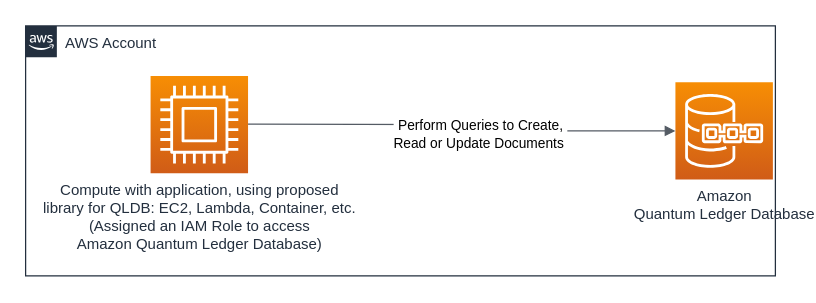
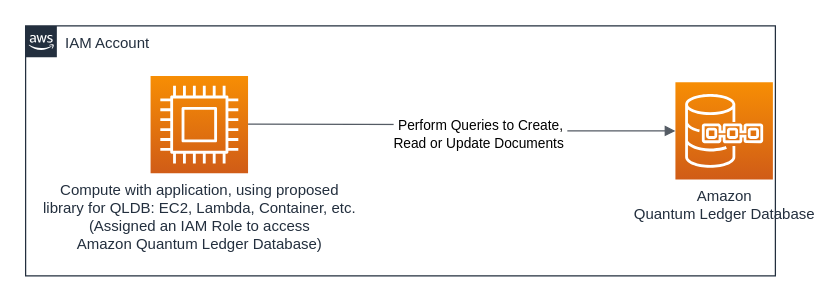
node "AWS Account": label "AWS Account" -> "IAM Account"
